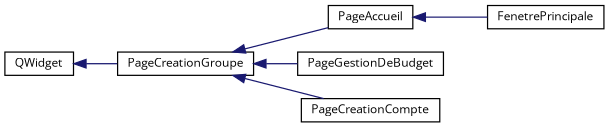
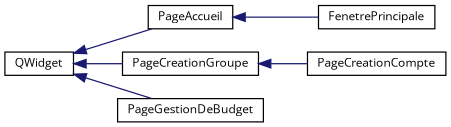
edge "PageAccueil" -> "PageCreationGroupe": now "PageAccueil" -> "QWidget"
edge "PageGestionDeBudget" -> "PageCreationGroupe": now "PageGestionDeBudget" -> "QWidget"
